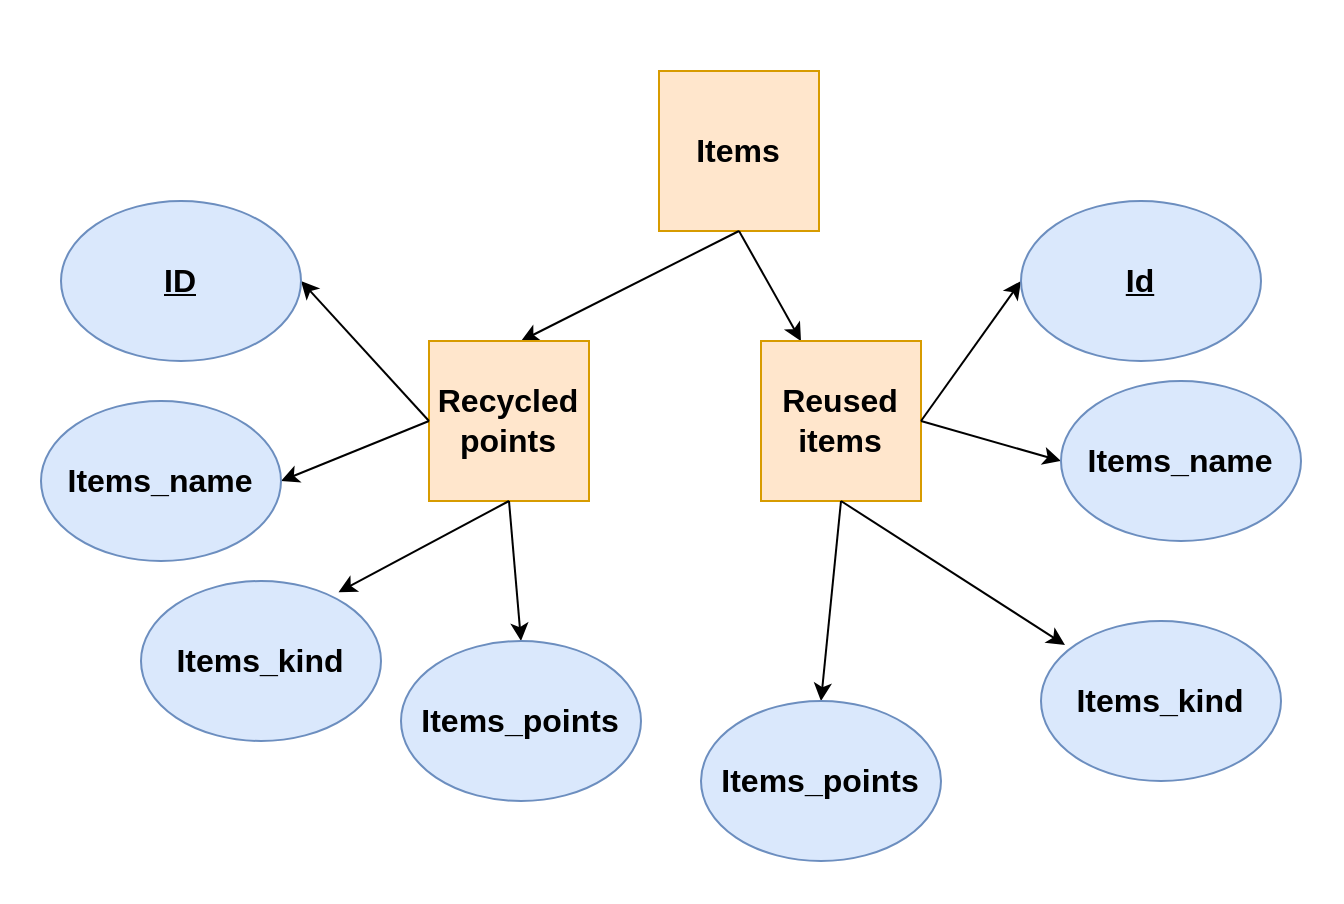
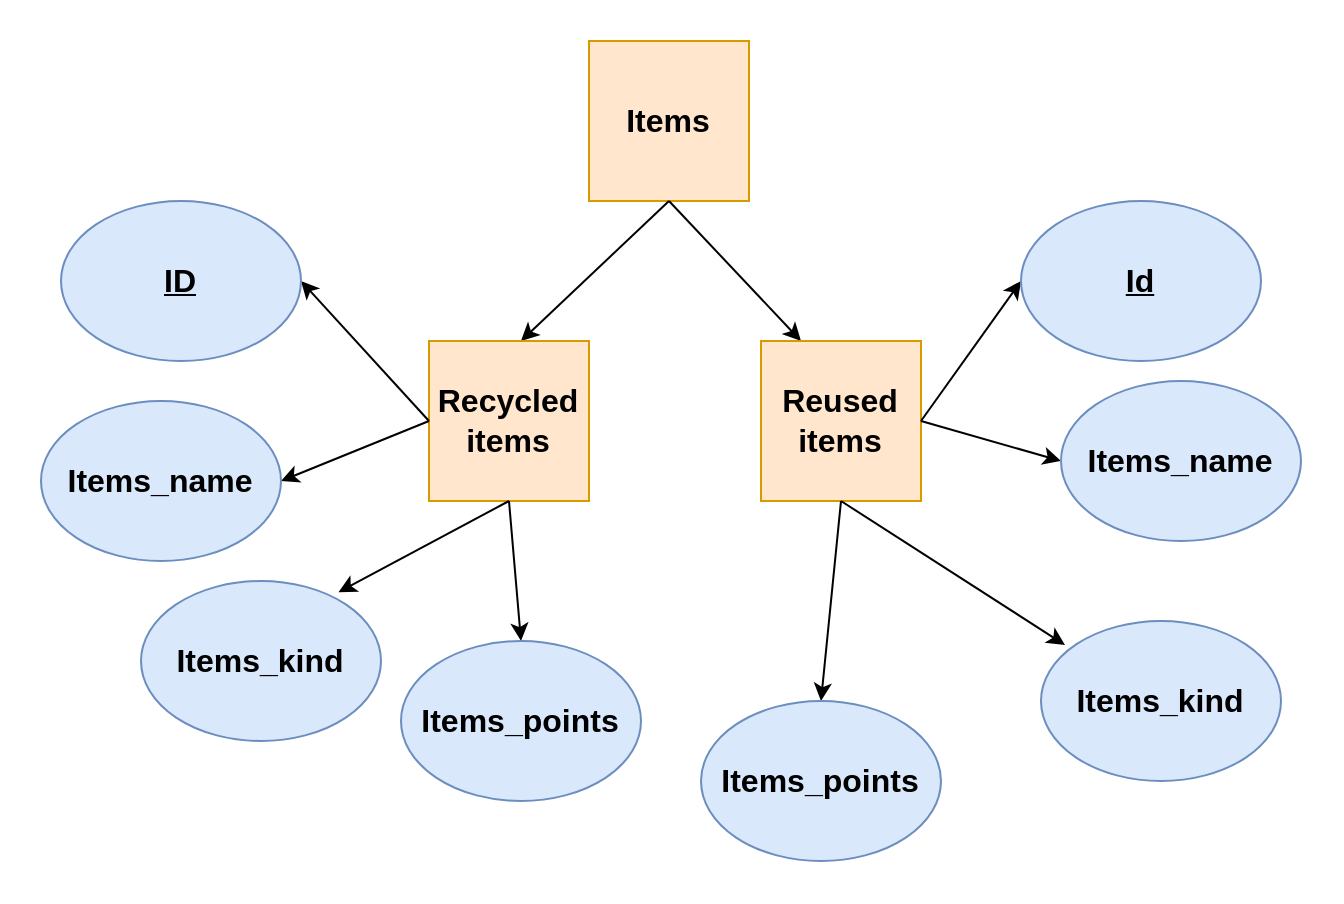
node "Items": moved (739, 151) -> (669, 121)
node "Recycled points": label "Recycled points" -> "Recycled items"
